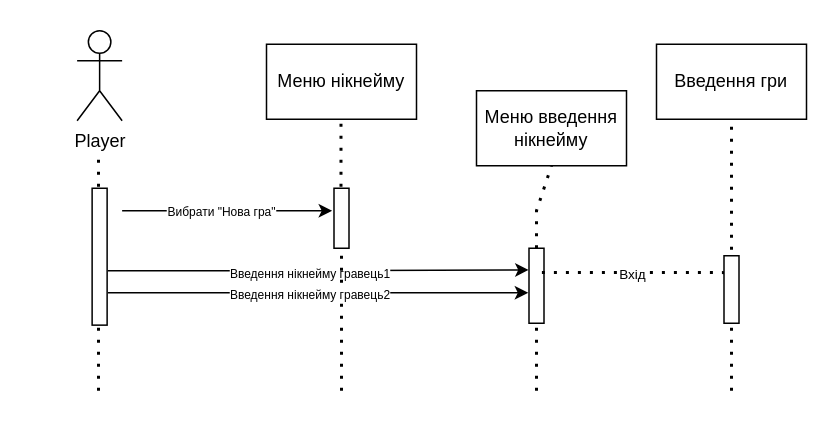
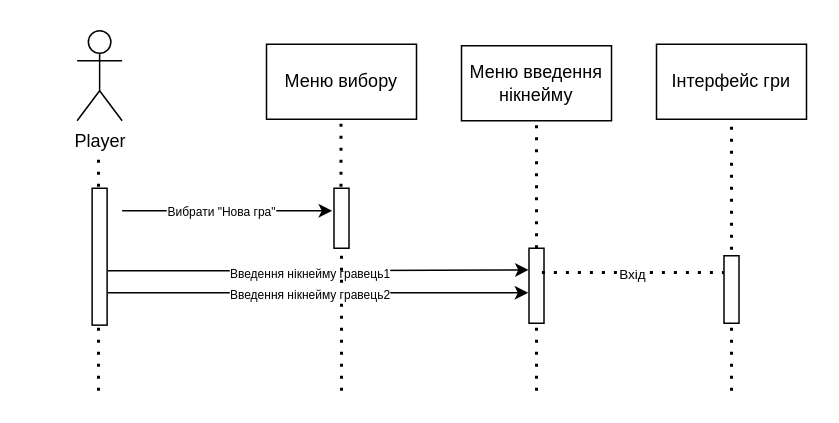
node "Меню нікнейму": label "Меню нікнейму" -> "Меню вибору"
node "Введення гри": label "Введення гри" -> "Інтерфейс гри"
node "Меню введення нікнейму": moved (551, 128) -> (536, 83)
